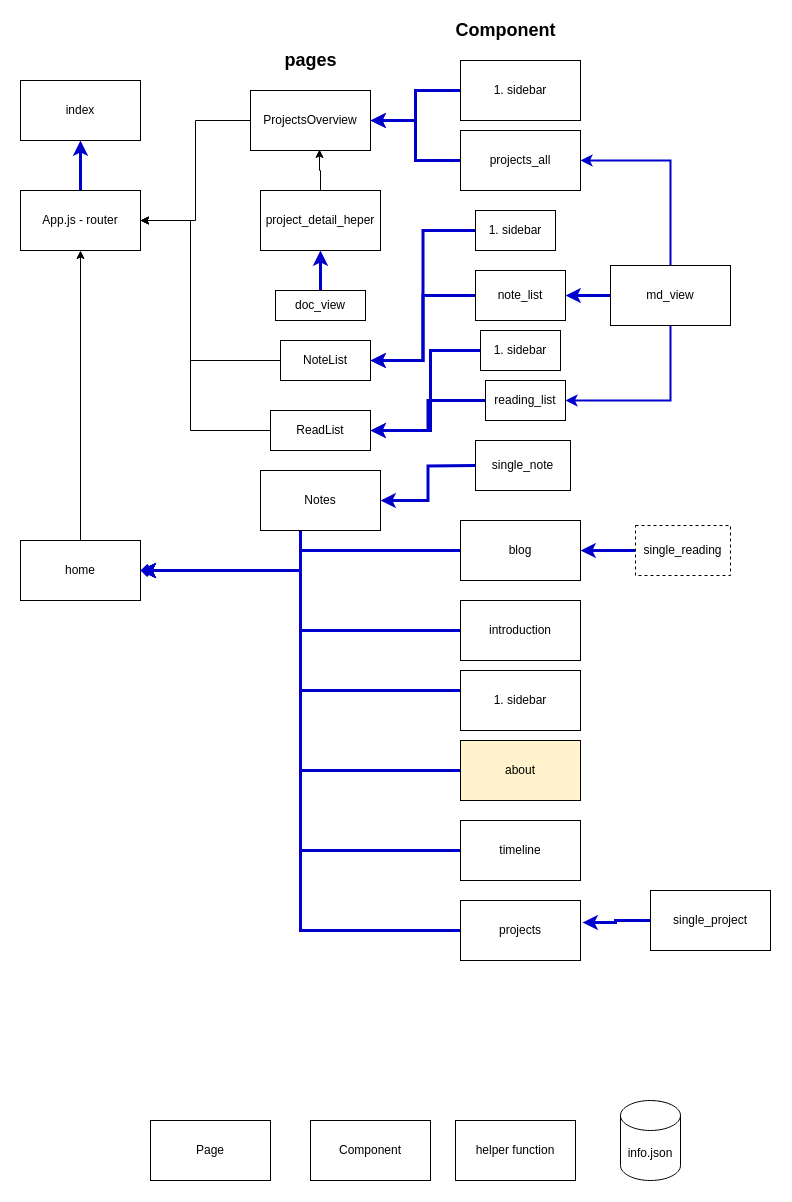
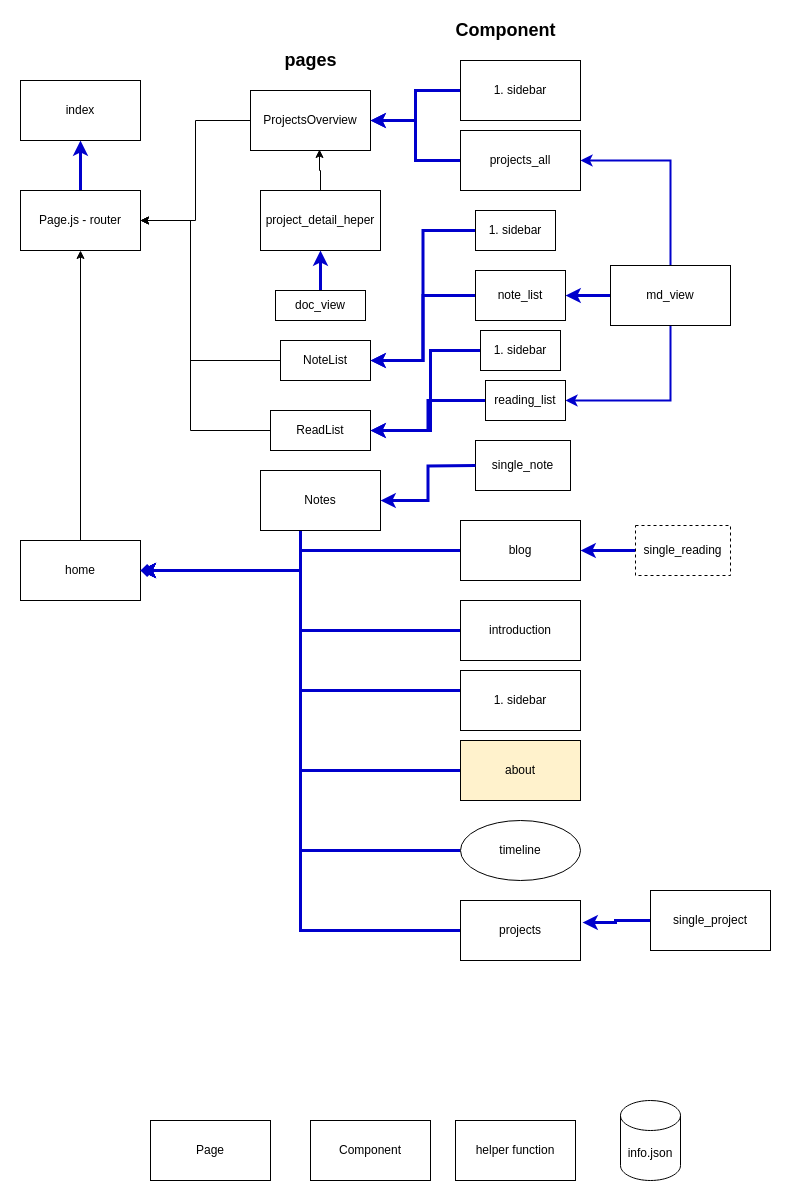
node "App.js - router": label "App.js - router" -> "Page.js - router"
node "timeline": shape rectangle -> ellipse
